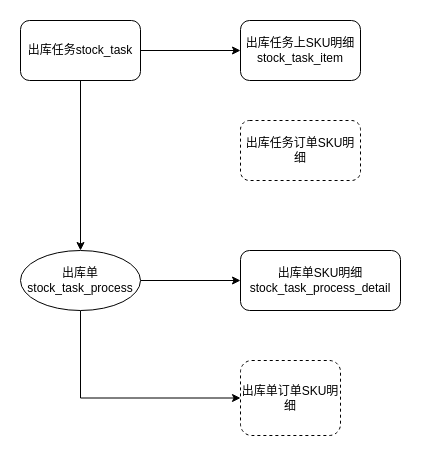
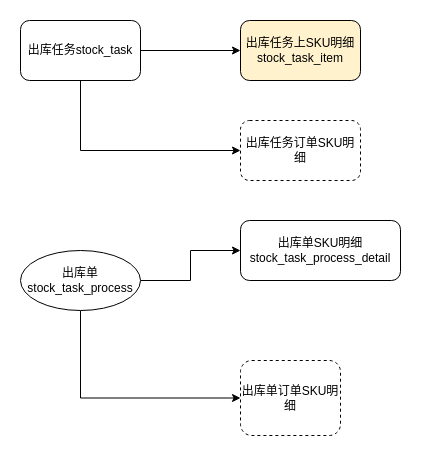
node "出库任务上SKU明细stock_task_item": fillcolor #ffffff -> #fff2cc
edge "出库任务stock_task" -> "出库单stock_task_process": now "出库任务stock_task" -> "出库任务订单SKU明细"
node "出库单SKU明细stock_task_process_detail": moved (321, 281) -> (321, 251)
